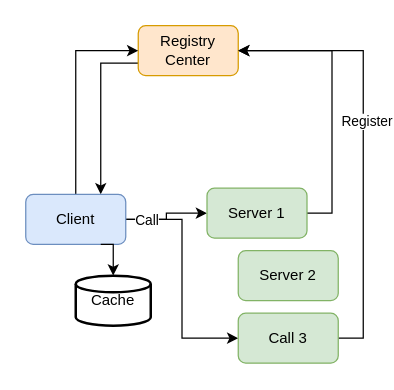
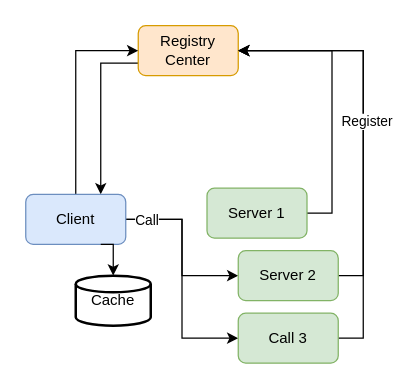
edge "Client" -> "Server 1": removed
edge "Client" -> "Server 2": added
edge "Server 2" -> "Registry Center": added
